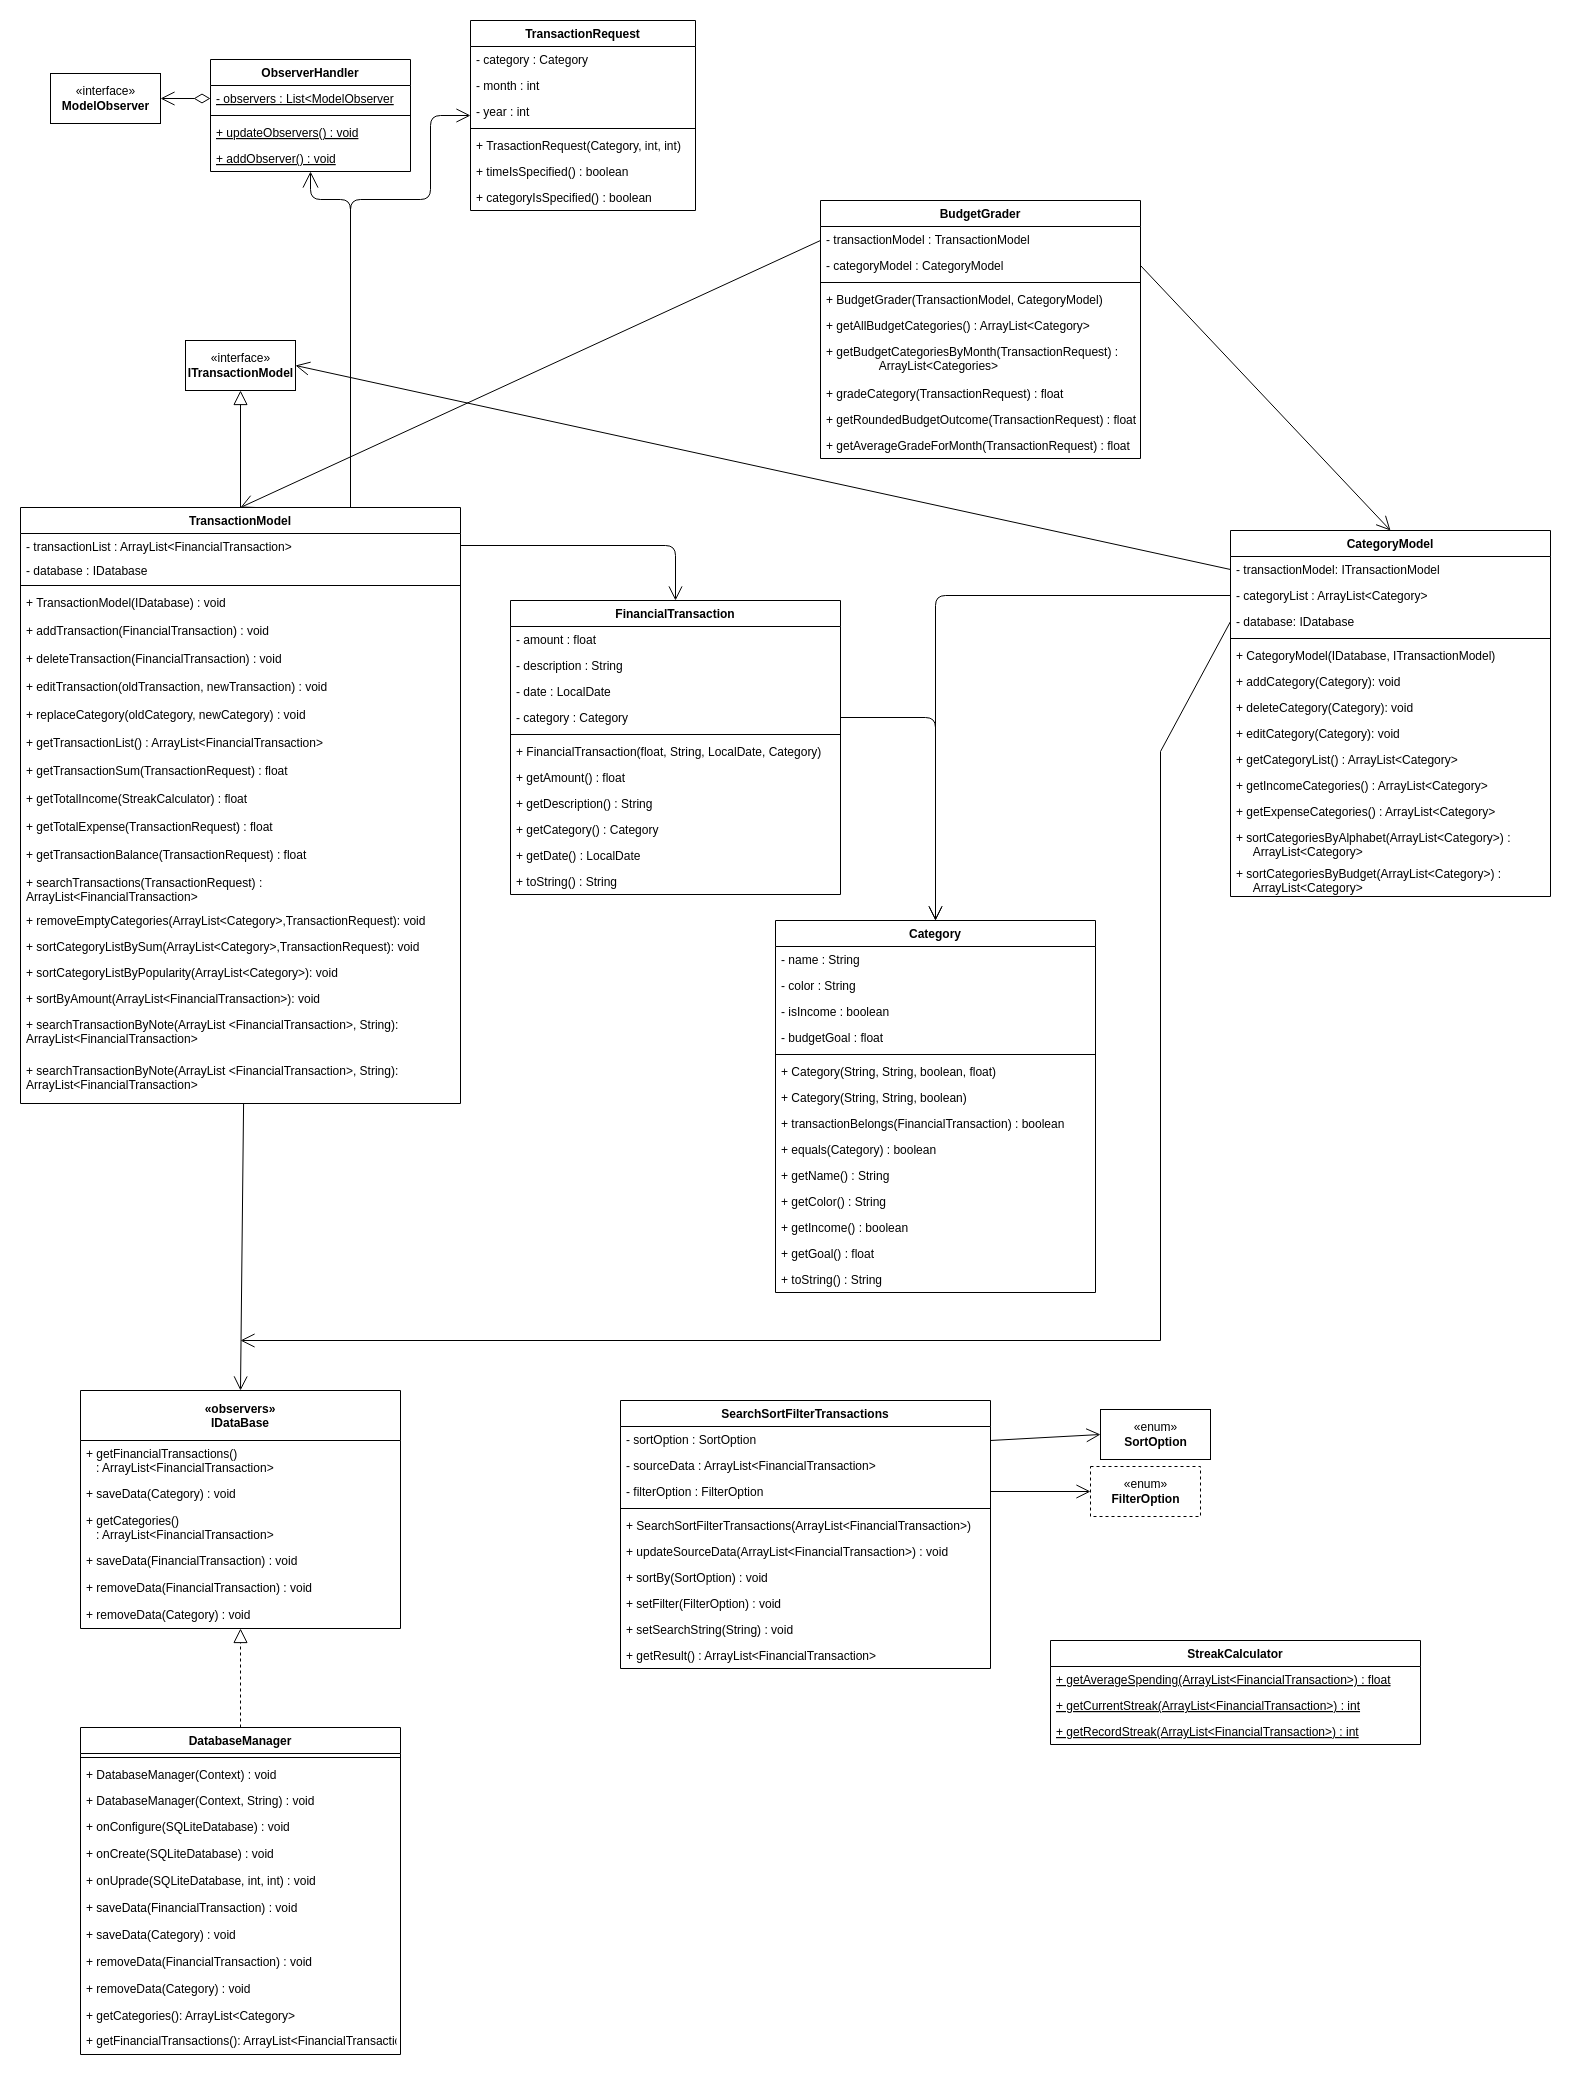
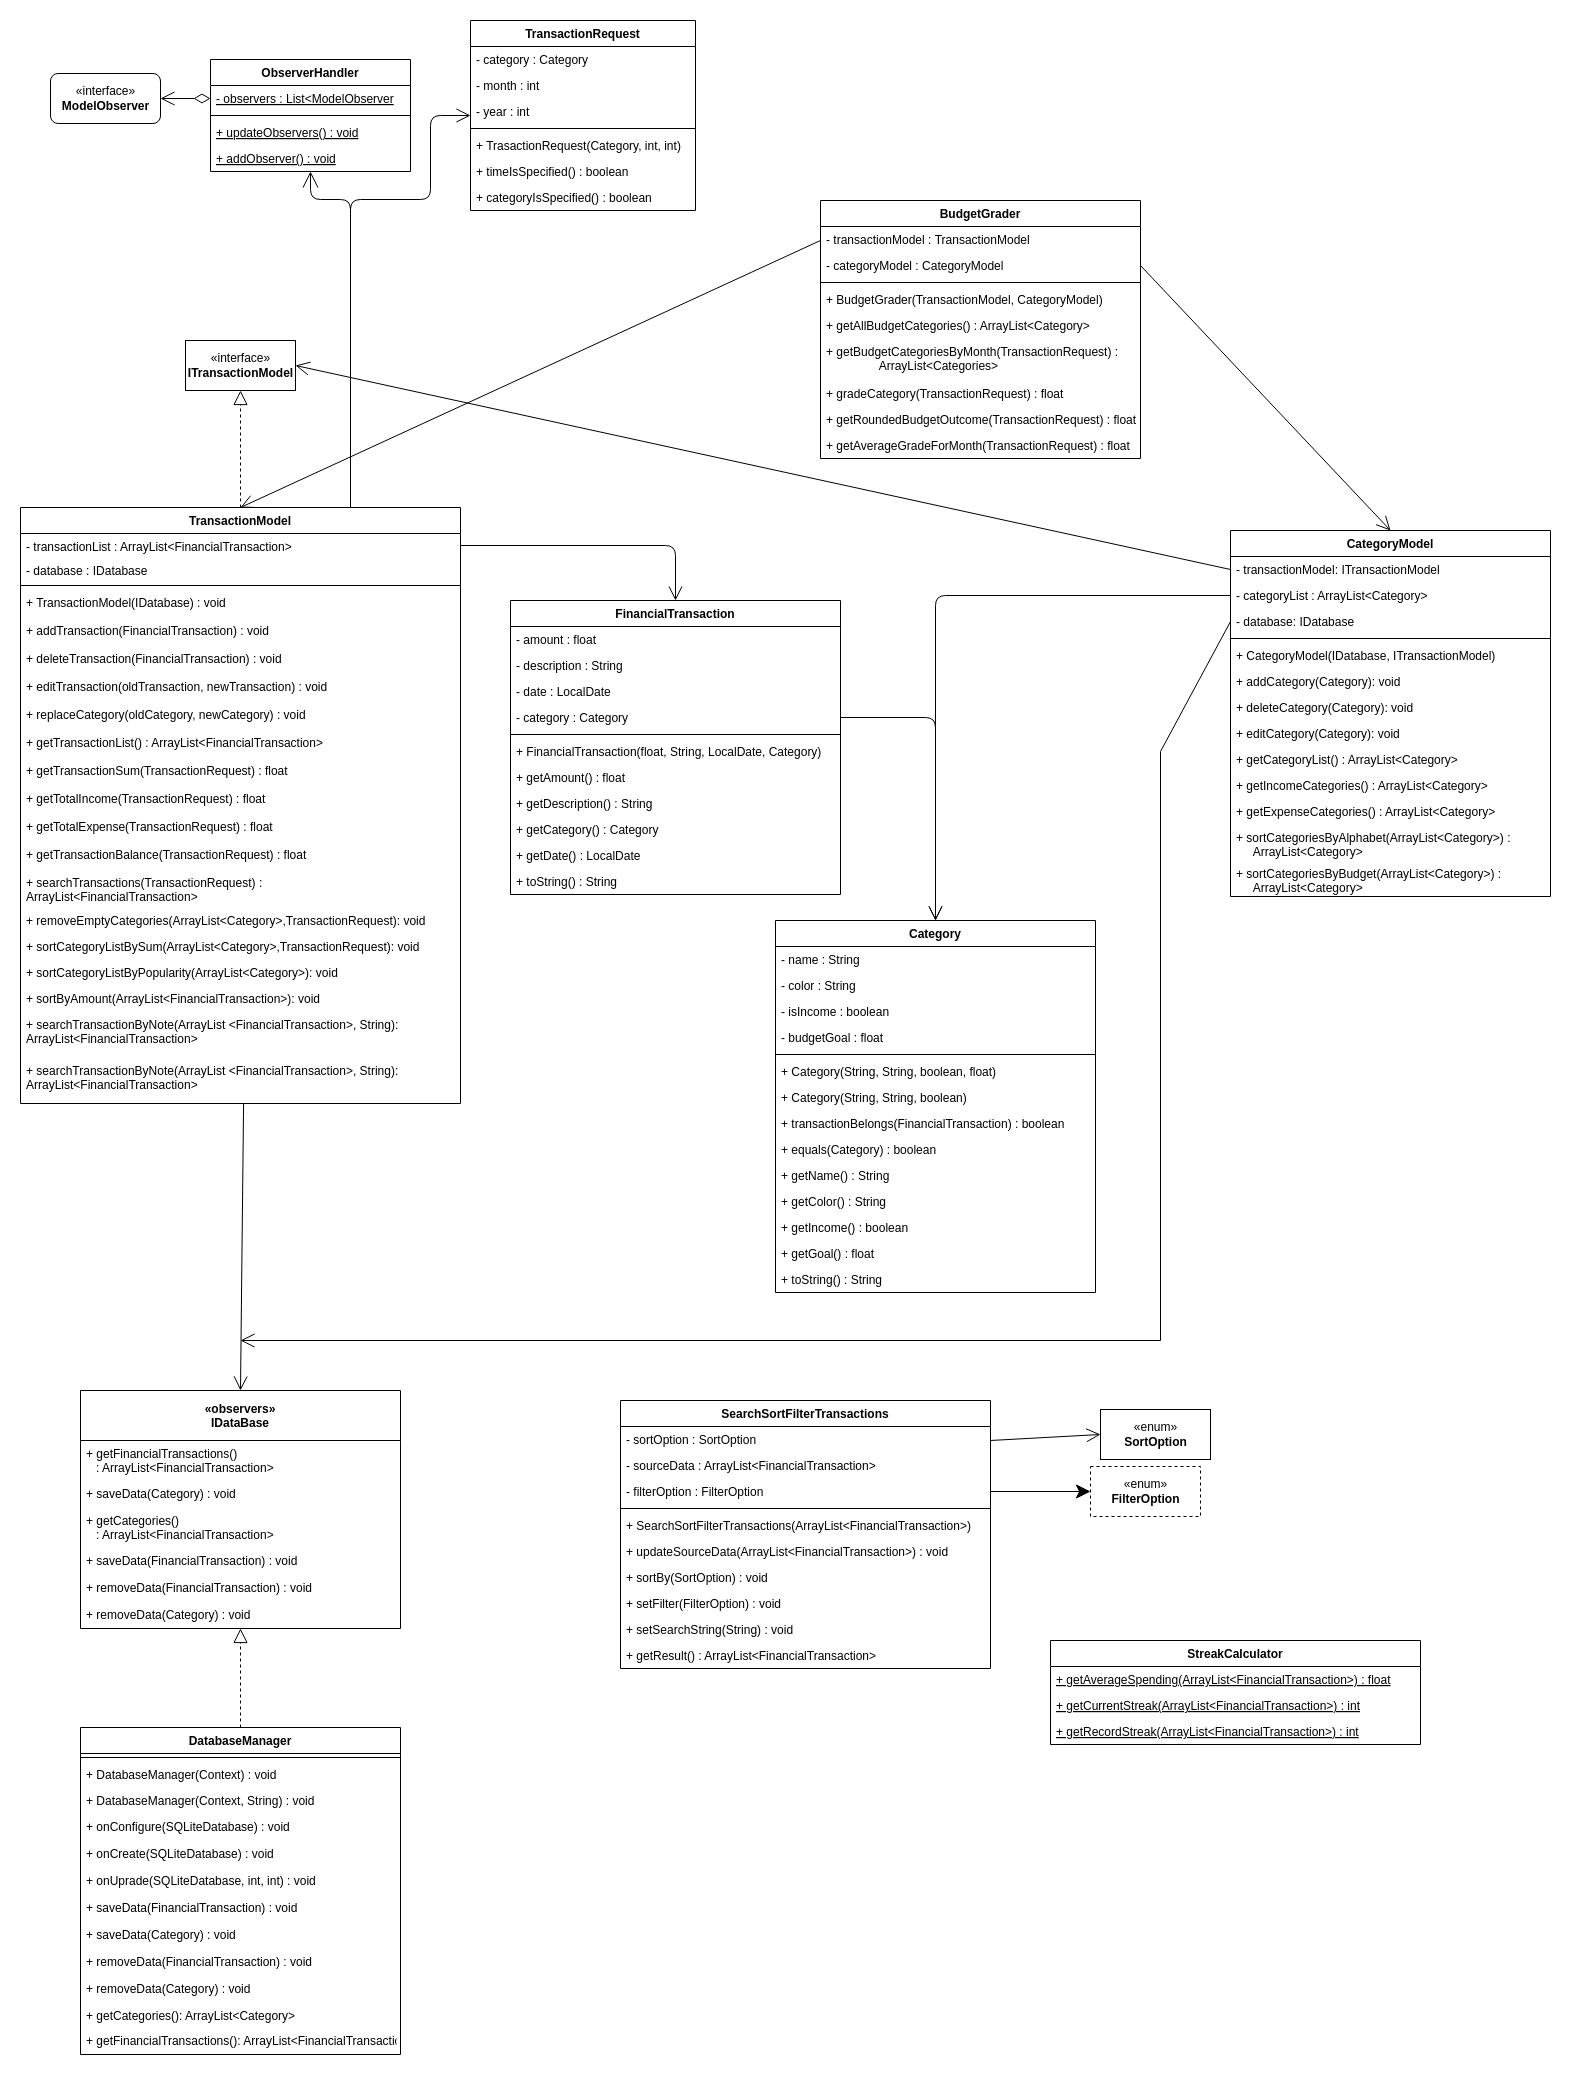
node "«interface» ModelObserver": shape rectangle -> rounded rectangle
edge "TransactionModel" -> "«interface» ITransactionModel": style solid -> dashed
node "+ getTotalIncome(StreakCalculator) : float": label "+ getTotalIncome(StreakCalculator) : float" -> "+ getTotalIncome(TransactionRequest) : float"
edge "- filterOption : FilterOption" -> "«enum» FilterOption": arrowhead open -> classic
